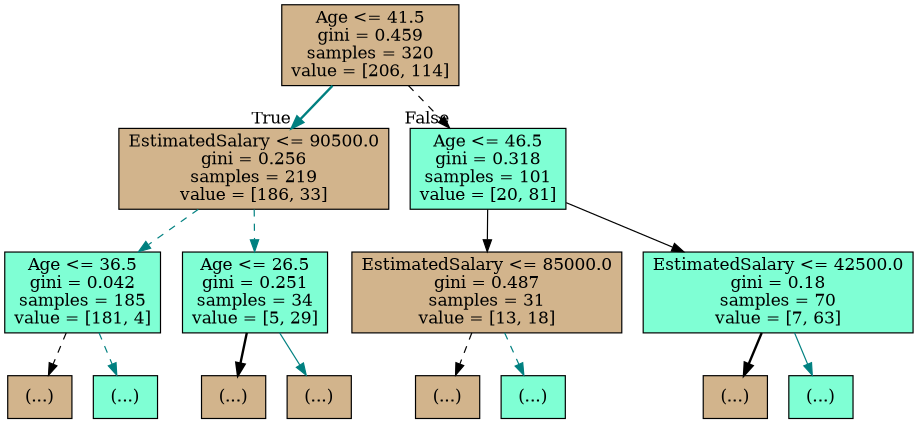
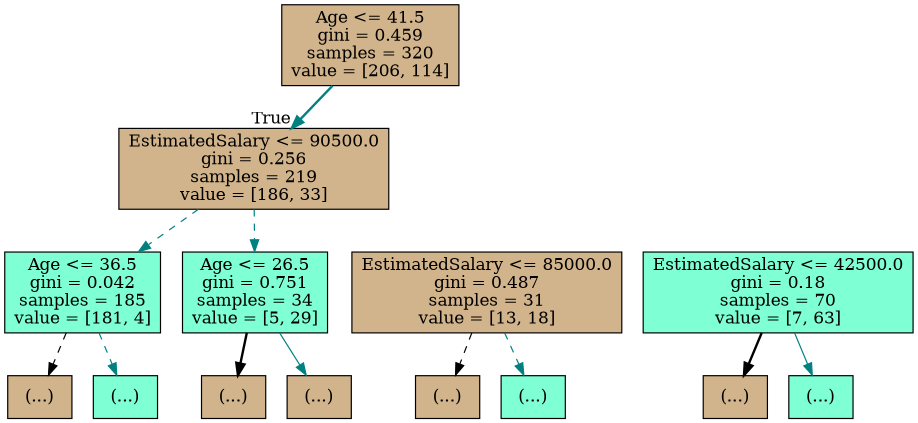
node "Age <= 46.5 gini = 0.318 samples = 101 value = [20, 81]": removed
node "Age <= 26.5 gini = 0.251 samples = 34 value = [5, 29]": label "Age <= 26.5 gini = 0.251 samples = 34 value = [5, 29]" -> "Age <= 26.5 gini = 0.751 samples = 34 value = [5, 29]"
